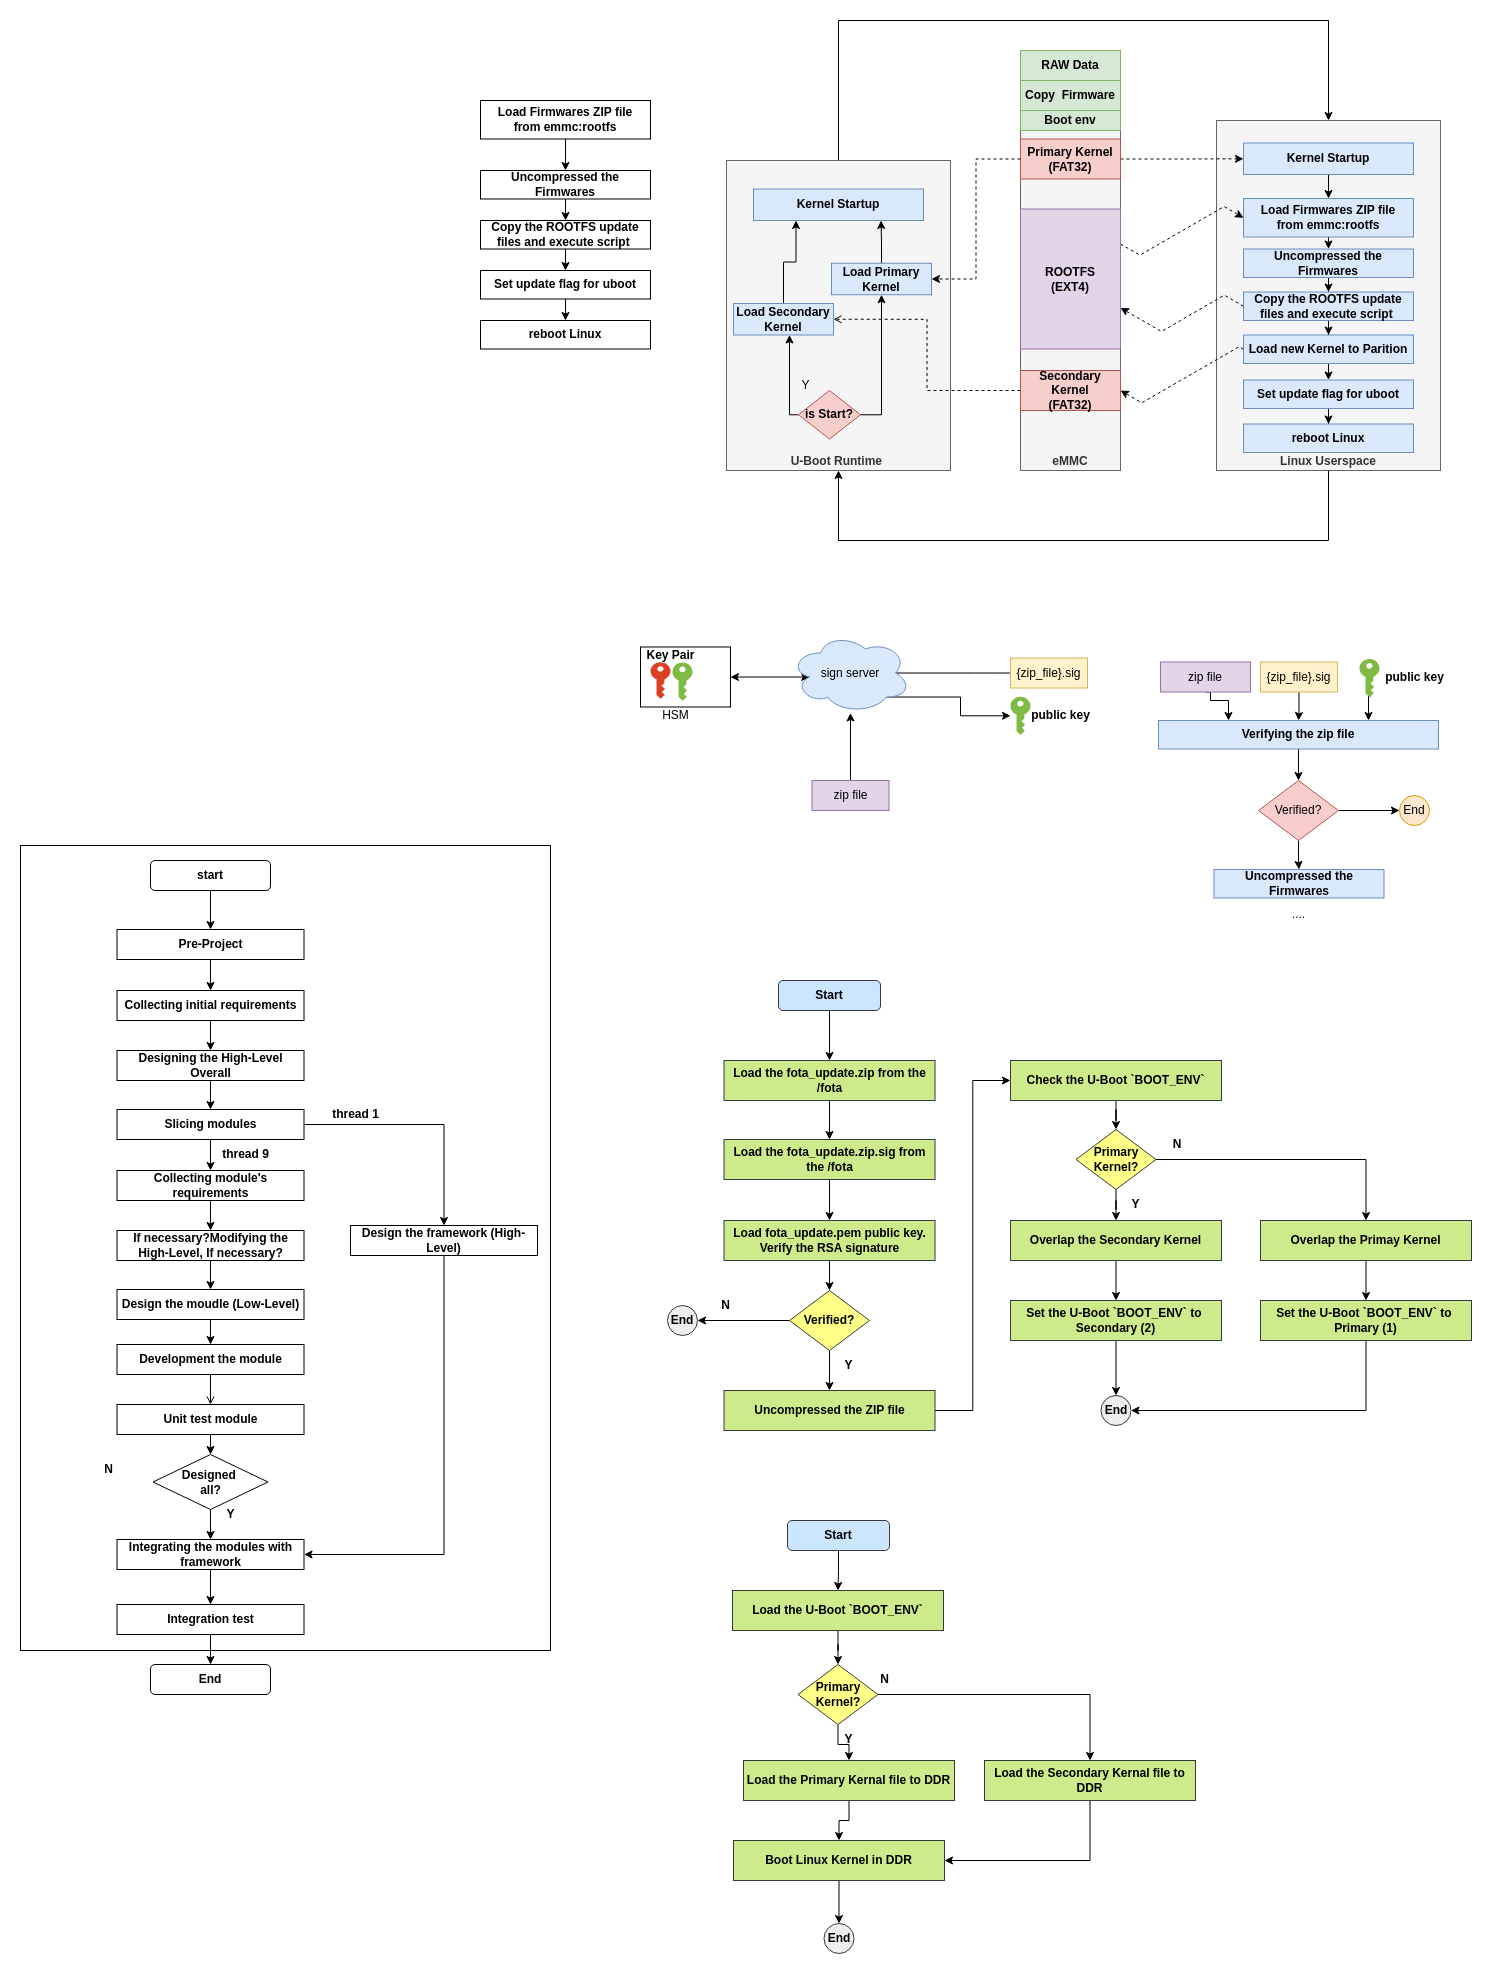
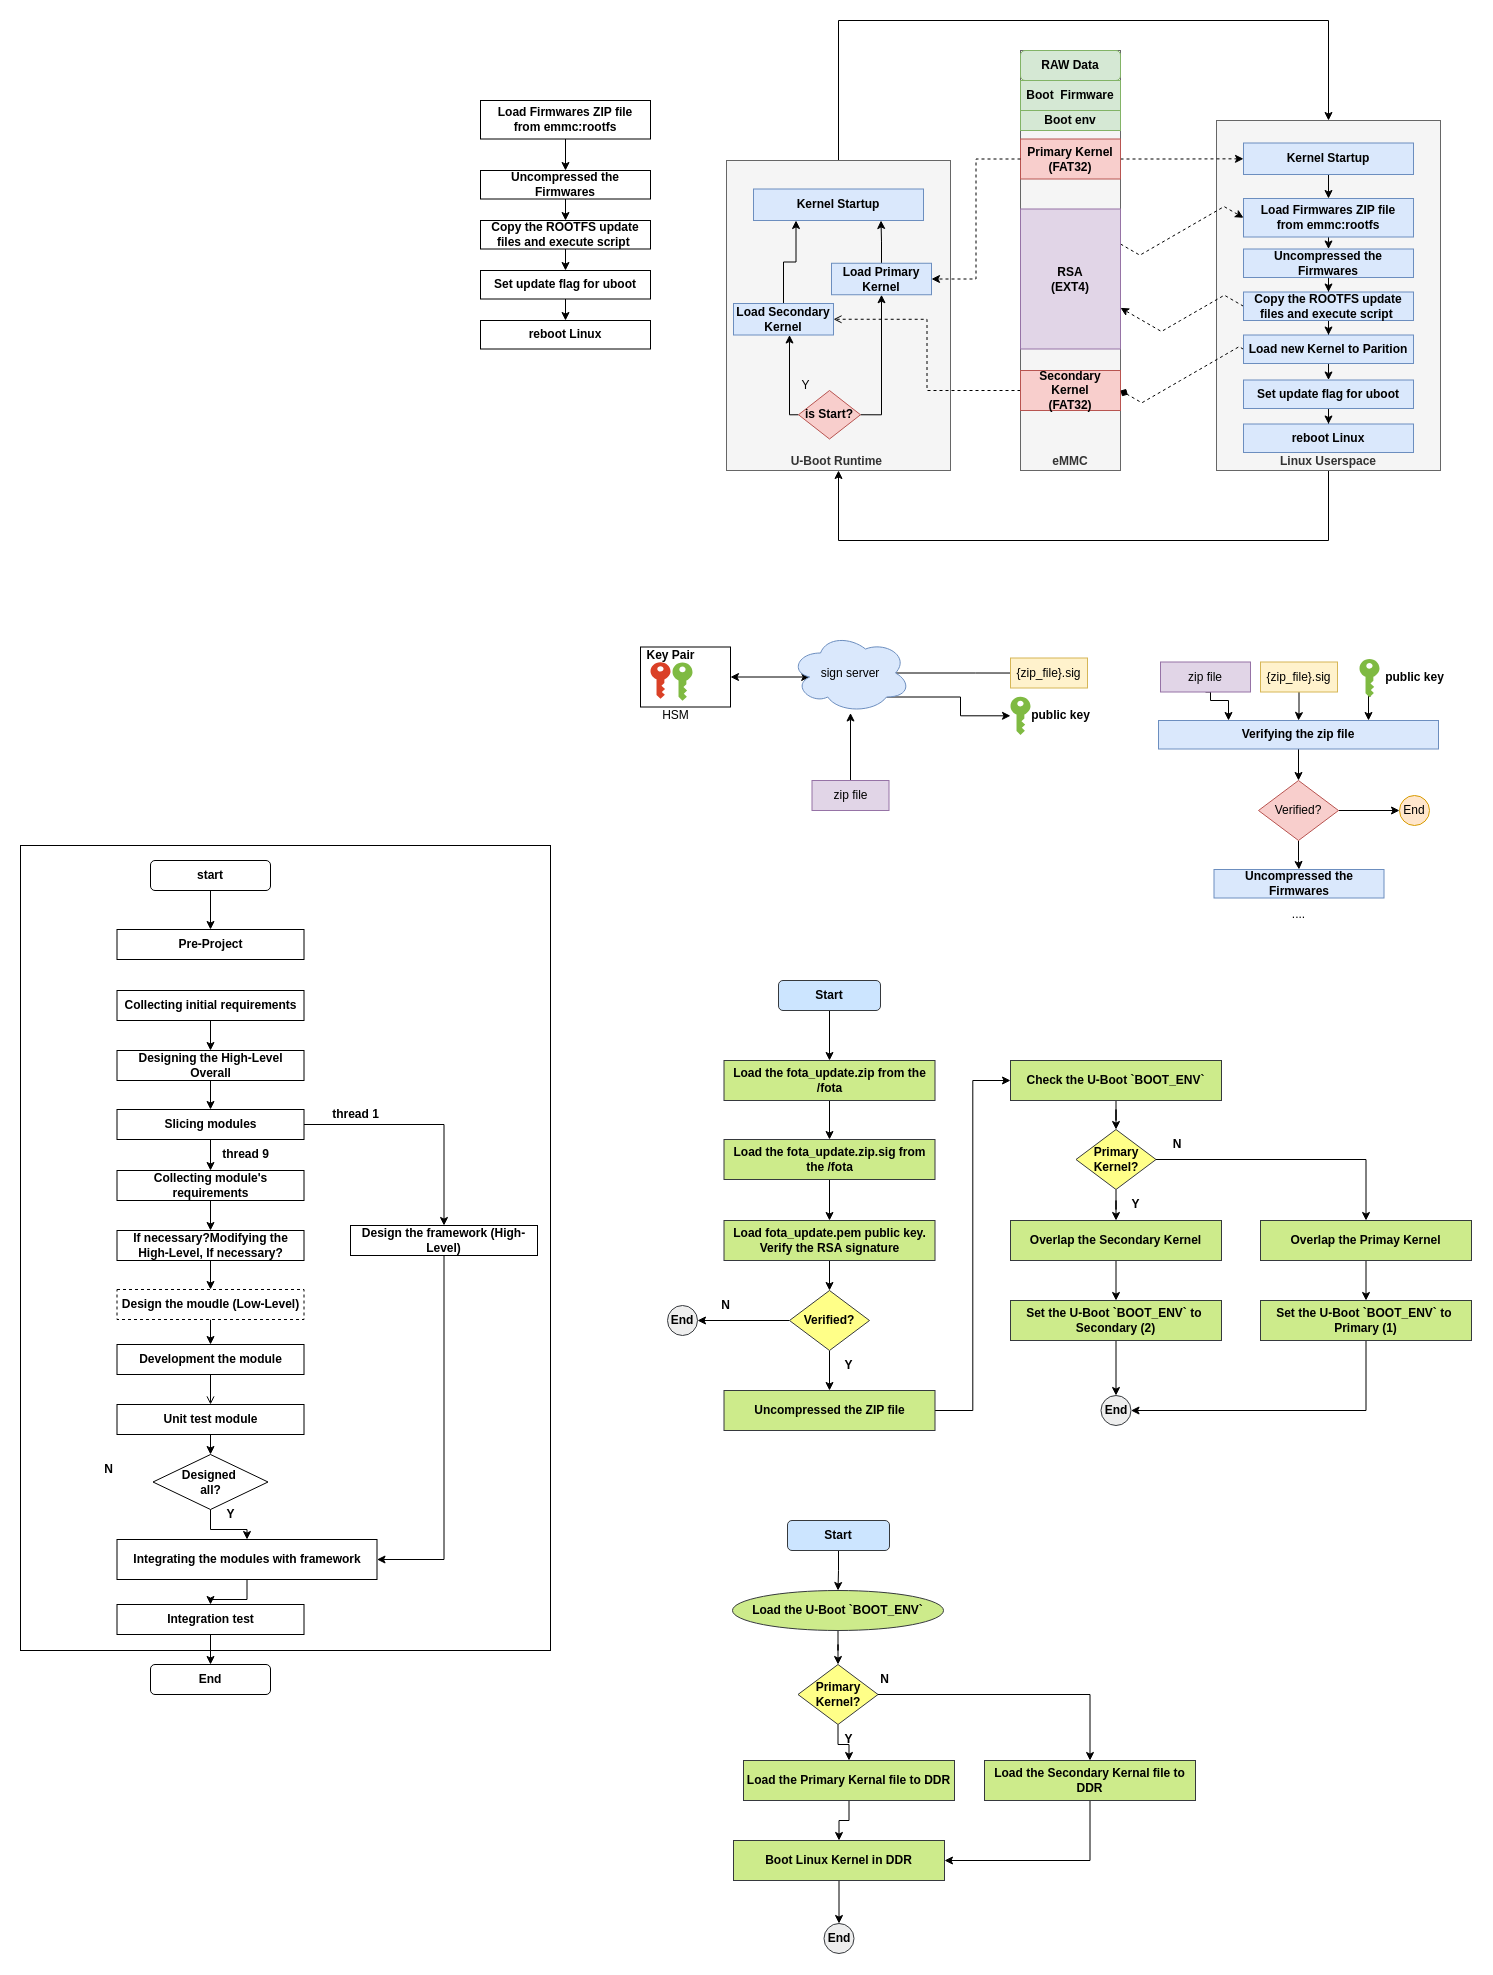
node "RAW Data": shape rectangle -> rounded rectangle
node "Copy Firmware": label "Copy Firmware" -> "Boot Firmware"
node "ROOTFS (EXT4)": label "ROOTFS (EXT4)" -> "RSA (EXT4)"
edge "Load new Kernel to Parition" -> "Secondary Kernel (FAT32)": arrowhead classic -> diamond
edge "Pre-Project" -> "Collecting initial requirements": removed
node "Design the moudle (Low-Level)": style solid -> dashed
node "Integrating the modules with framework": size 187x30 -> 260x40
node "Load the U-Boot `BOOT_ENV`": shape rectangle -> ellipse
